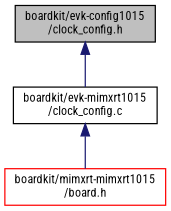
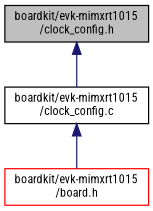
node "boardkit/evk-config1015 /clock_config.h": label "boardkit/evk-config1015 /clock_config.h" -> "boardkit/evk-mimxrt1015 /clock_config.h"
node "boardkit/mimxrt-mimxrt1015 /board.h": label "boardkit/mimxrt-mimxrt1015 /board.h" -> "boardkit/evk-mimxrt1015 /board.h"
